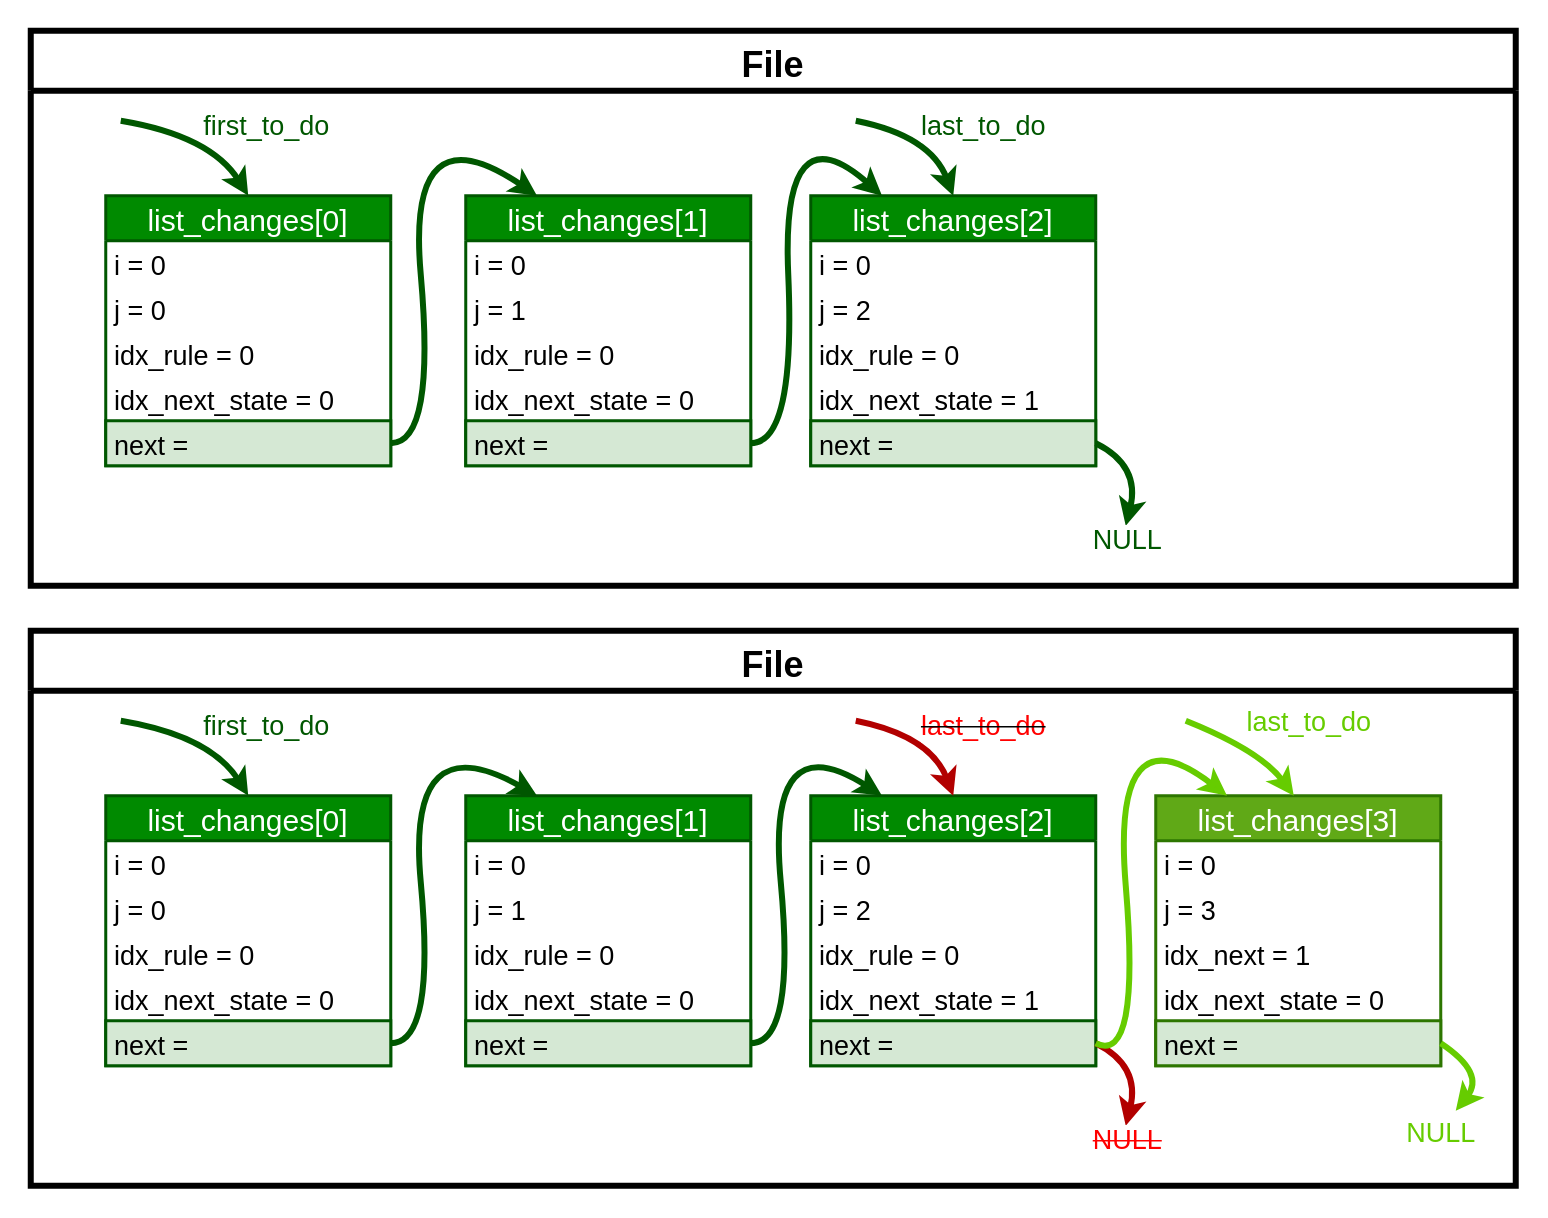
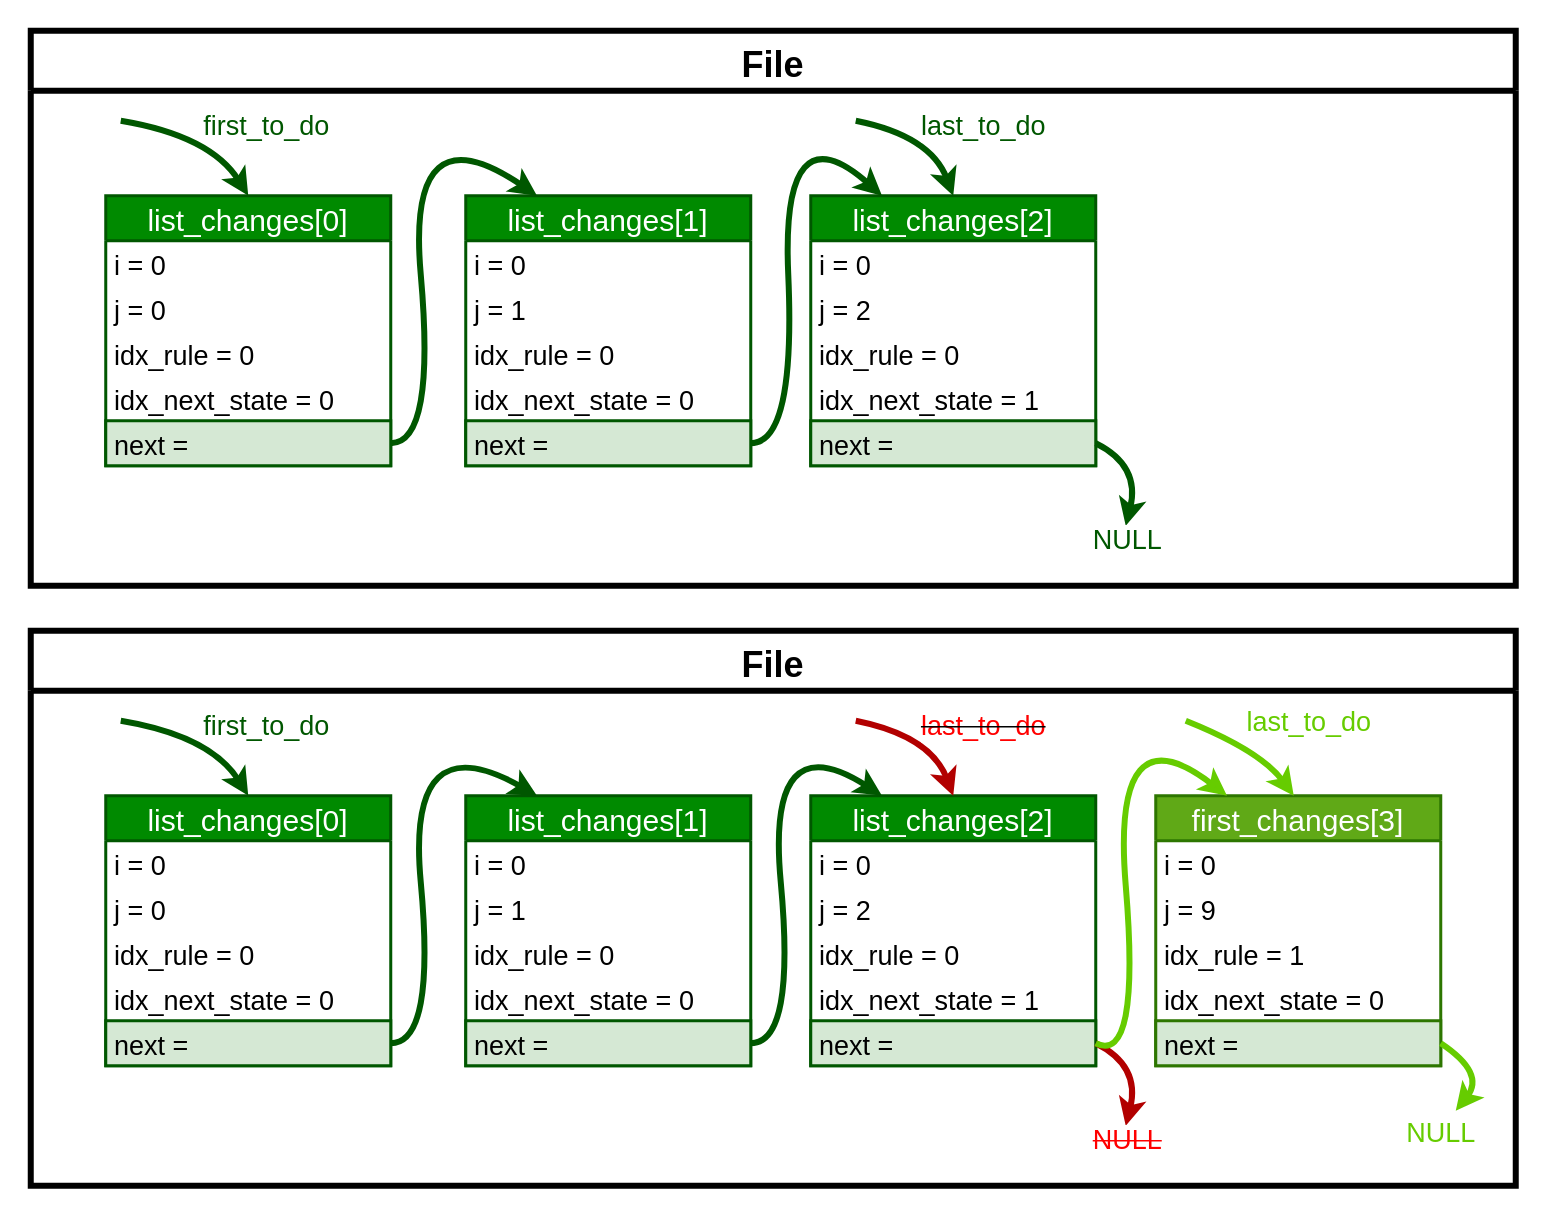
node "list_changes[3]": label "list_changes[3]" -> "first_changes[3]"
node "j = 3": label "j = 3" -> "j = 9"
node "idx_next = 1": label "idx_next = 1" -> "idx_rule = 1"
